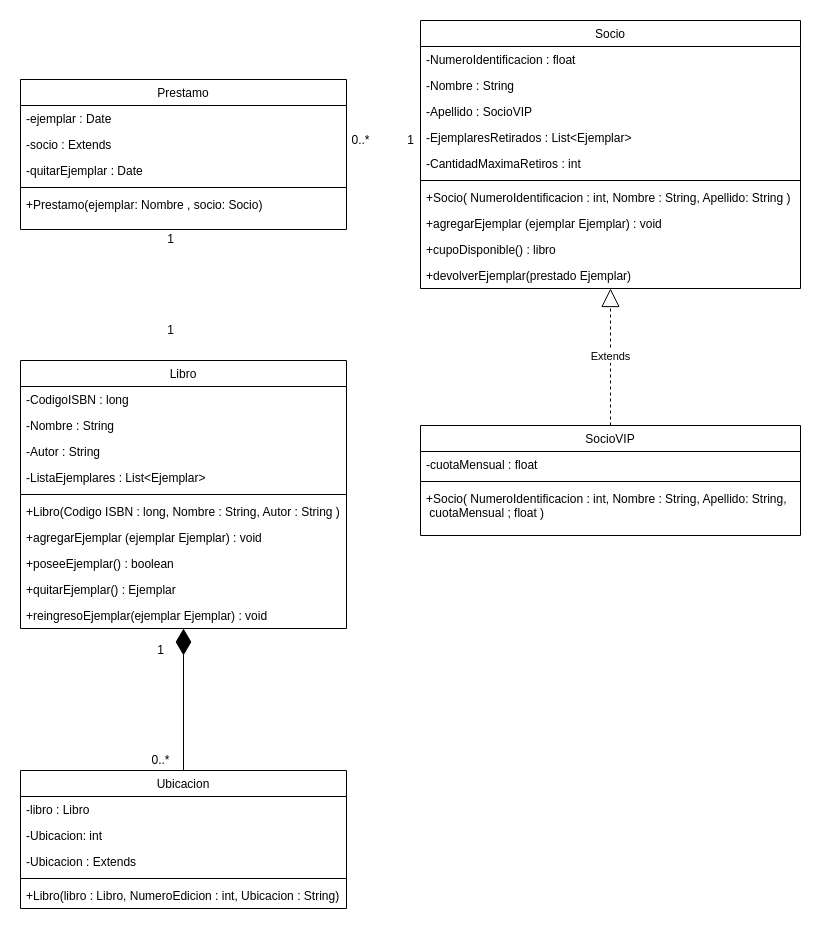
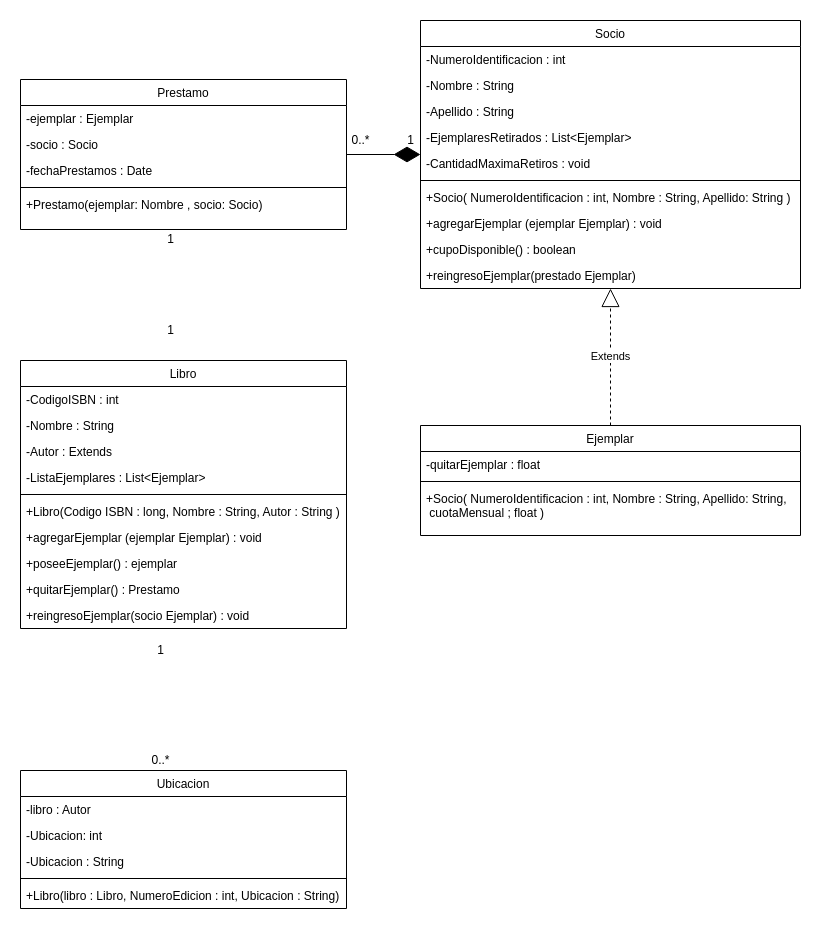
node "-NumeroIdentificacion : float": label "-NumeroIdentificacion : float" -> "-NumeroIdentificacion : int"
node "-Apellido : SocioVIP": label "-Apellido : SocioVIP" -> "-Apellido : String"
node "-ejemplar : Date": label "-ejemplar : Date" -> "-ejemplar : Ejemplar"
node "-socio : Extends": label "-socio : Extends" -> "-socio : Socio"
edge "Prestamo" -> "Socio": added
node "-CantidadMaximaRetiros : int": label "-CantidadMaximaRetiros : int" -> "-CantidadMaximaRetiros : void"
node "-quitarEjemplar : Date": label "-quitarEjemplar : Date" -> "-fechaPrestamos : Date"
node "+cupoDisponible() : libro": label "+cupoDisponible() : libro" -> "+cupoDisponible() : boolean"
node "+devolverEjemplar(prestado Ejemplar)": label "+devolverEjemplar(prestado Ejemplar)" -> "+reingresoEjemplar(prestado Ejemplar)"
node "-CodigoISBN : long": label "-CodigoISBN : long" -> "-CodigoISBN : int"
node "SocioVIP": label "SocioVIP" -> "Ejemplar"
node "-Autor : String": label "-Autor : String" -> "-Autor : Extends"
node "-cuotaMensual : float": label "-cuotaMensual : float" -> "-quitarEjemplar : float"
node "+poseeEjemplar() : boolean": label "+poseeEjemplar() : boolean" -> "+poseeEjemplar() : ejemplar"
node "+quitarEjemplar() : Ejemplar": label "+quitarEjemplar() : Ejemplar" -> "+quitarEjemplar() : Prestamo"
node "+reingresoEjemplar(ejemplar Ejemplar) : void": label "+reingresoEjemplar(ejemplar Ejemplar) : void" -> "+reingresoEjemplar(socio Ejemplar) : void"
edge "Ubicacion" -> "Libro": removed
node "-libro : Libro": label "-libro : Libro" -> "-libro : Autor"
node "-Ubicacion : Extends": label "-Ubicacion : Extends" -> "-Ubicacion : String"
